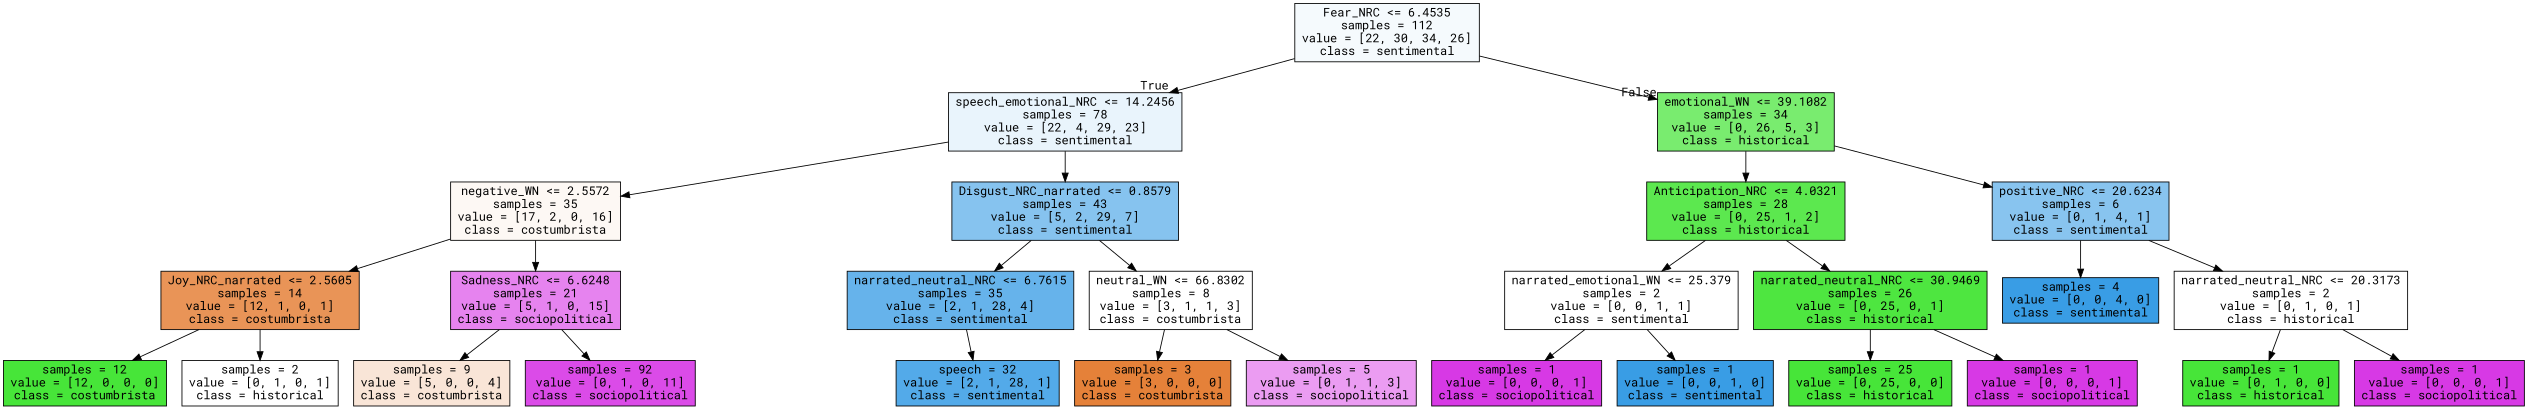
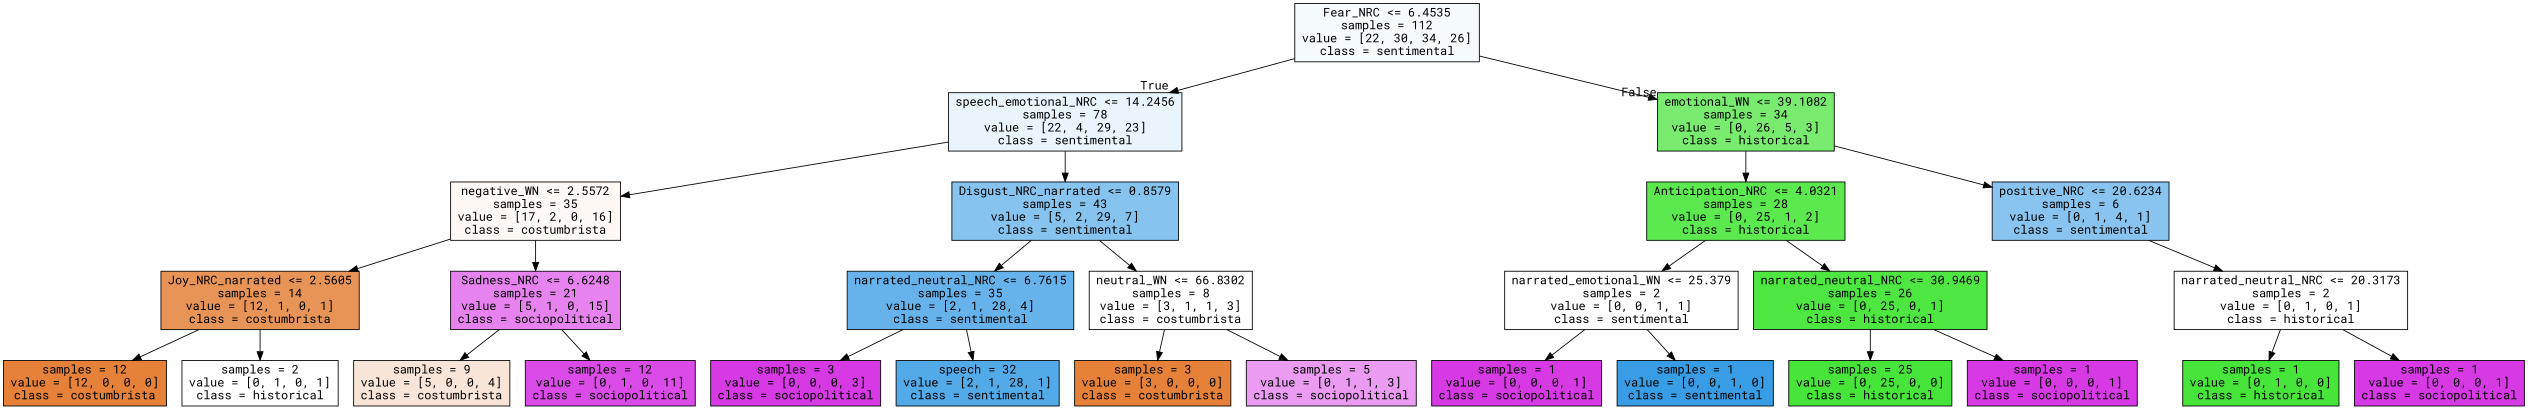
node "samples = 4 value = [0, 0, 4, 0] class = sentimental": removed
node "samples = 12 value = [12, 0, 0, 0] class = costumbrista": fillcolor #47e539ff -> #e58139ff
node "samples = 92 value = [0, 1, 0, 11] class = sociopolitical": label "samples = 92 value = [0, 1, 0, 11] class = sociopolitical" -> "samples = 12 value = [0, 1, 0, 11] class = sociopolitical"
node "samples = 3 value = [0, 0, 0, 3] class = sociopolitical": added
